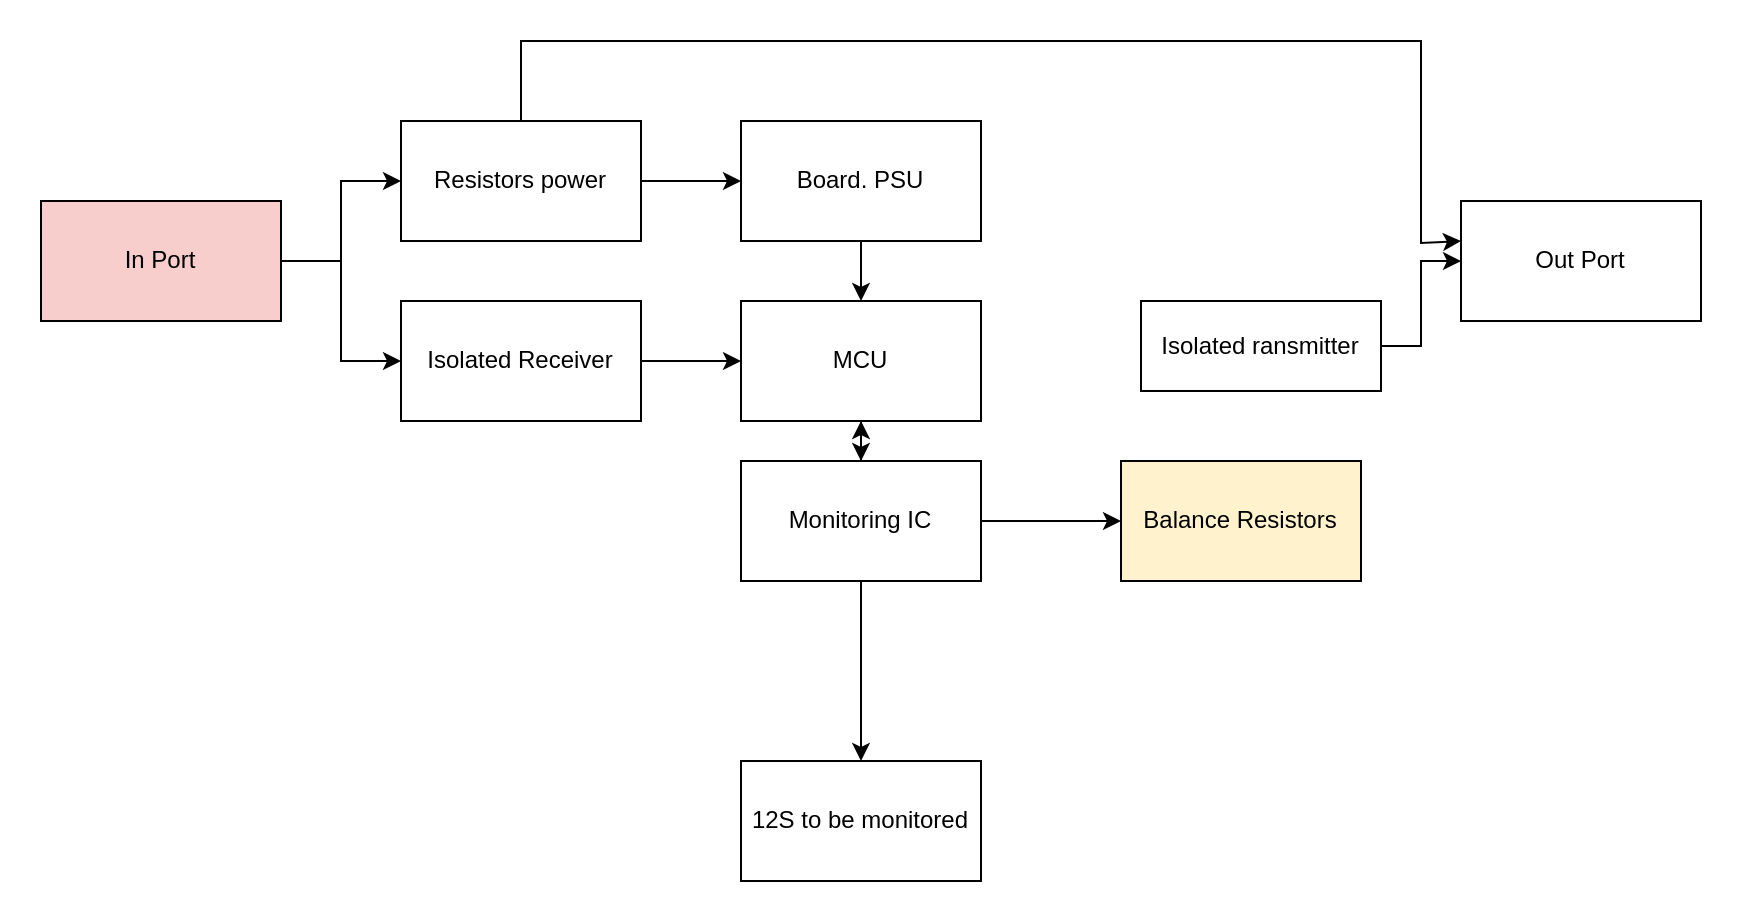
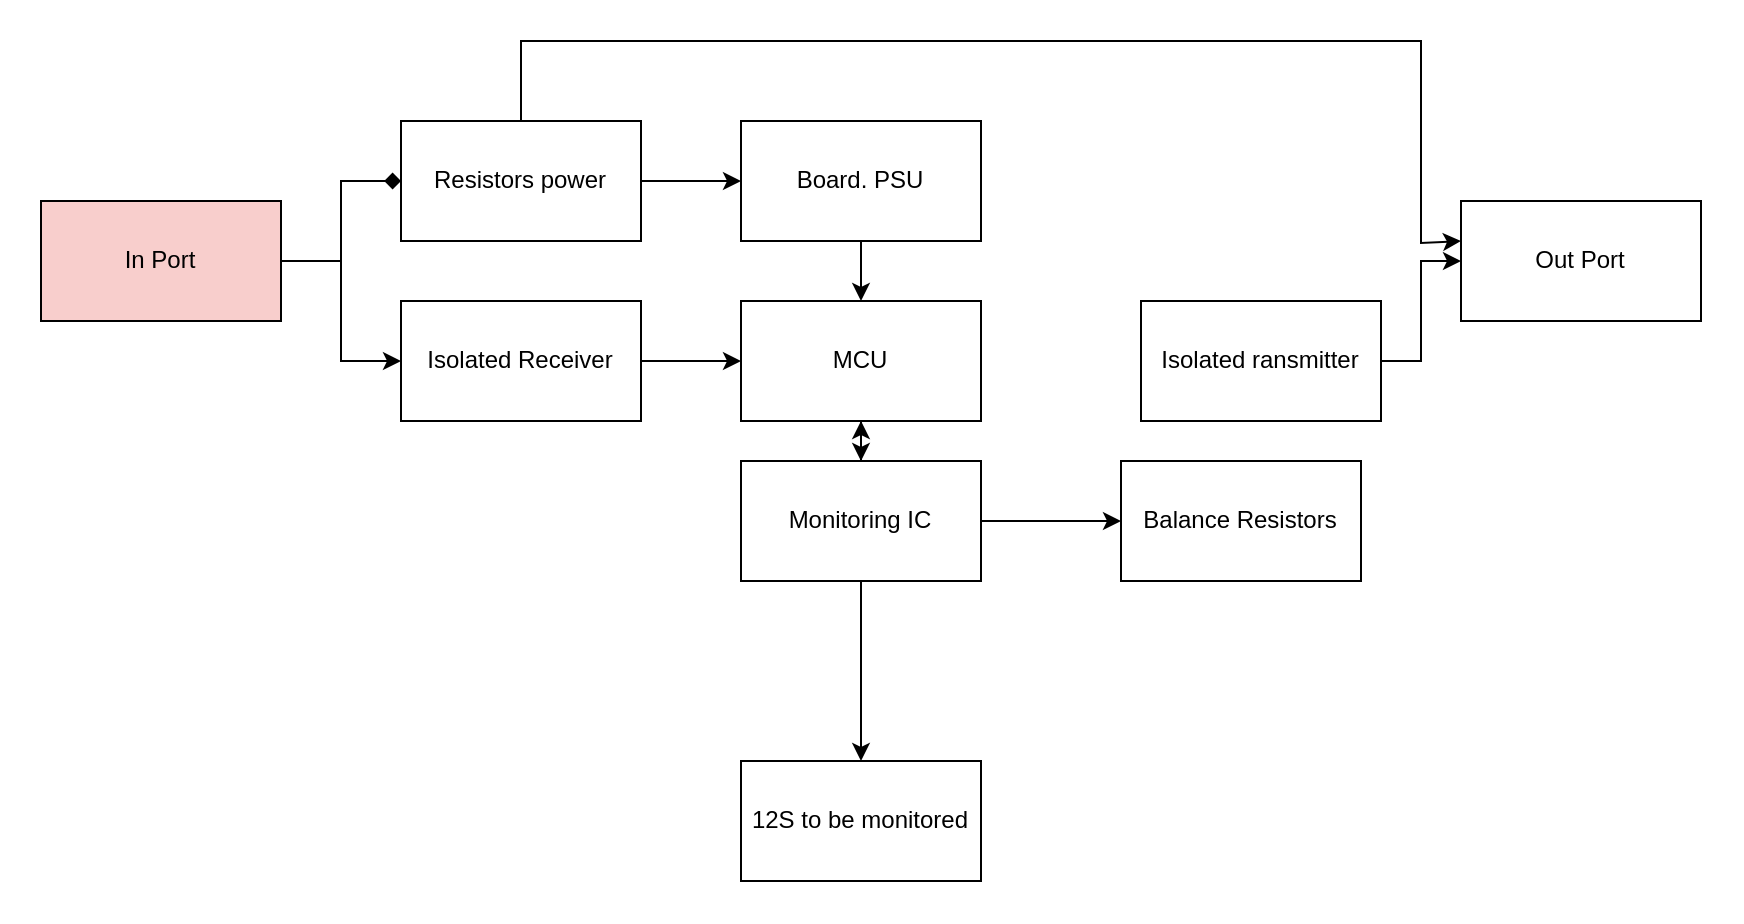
edge "In Port" -> "Resistors power": arrowhead classic -> diamond
node "Isolated ransmitter": size 240x90 -> 240x120
node "Balance Resistors": fillcolor #fff2cc -> #ffffff
